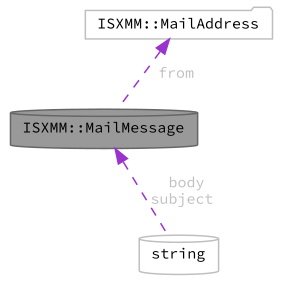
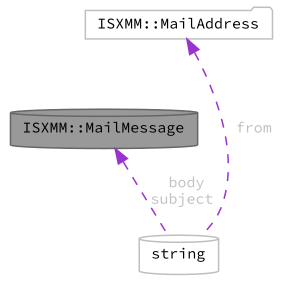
edge "ISXMM::MailMessage" -> "ISXMM::MailAddress": now "string" -> "ISXMM::MailAddress"
